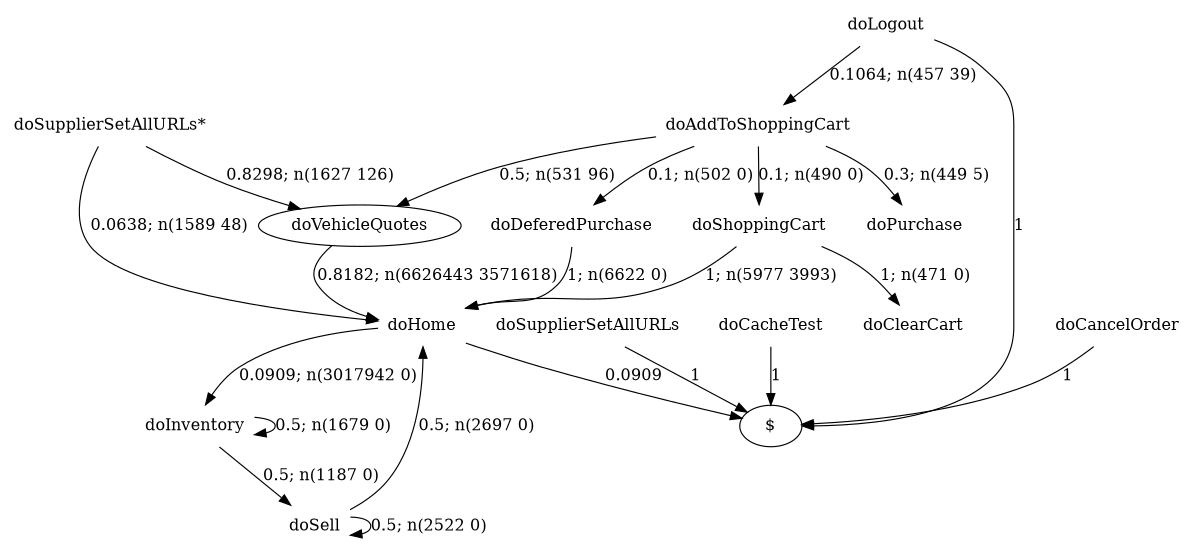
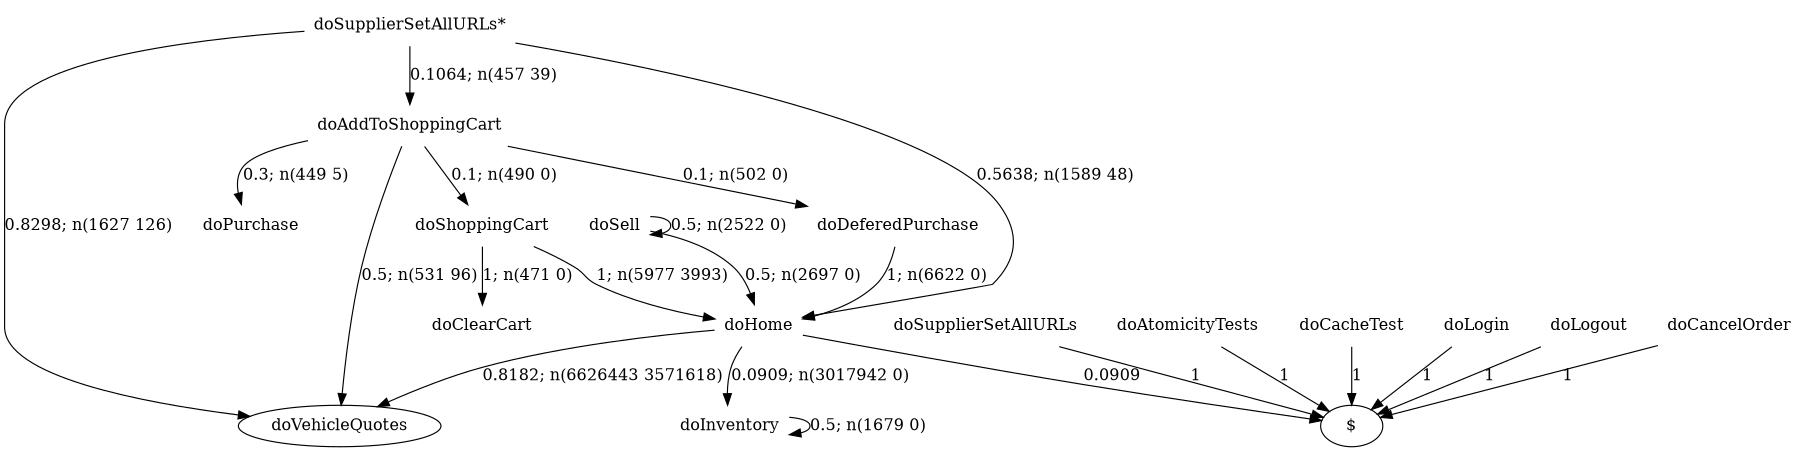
edge "doLogout" -> "doAddToShoppingCart": now "doSupplierSetAllURLs*" -> "doAddToShoppingCart"
edge "doSupplierSetAllURLs*" -> "doHome": label "0.0638; n(1589 48)" -> "0.5638; n(1589 48)"
edge "doVehicleQuotes" -> "doHome": reversed
node "doAtomicityTests": added
node "doLogin": added
edge "doInventory" -> "doSell": removed, label "0.5; n(1187 0)"
